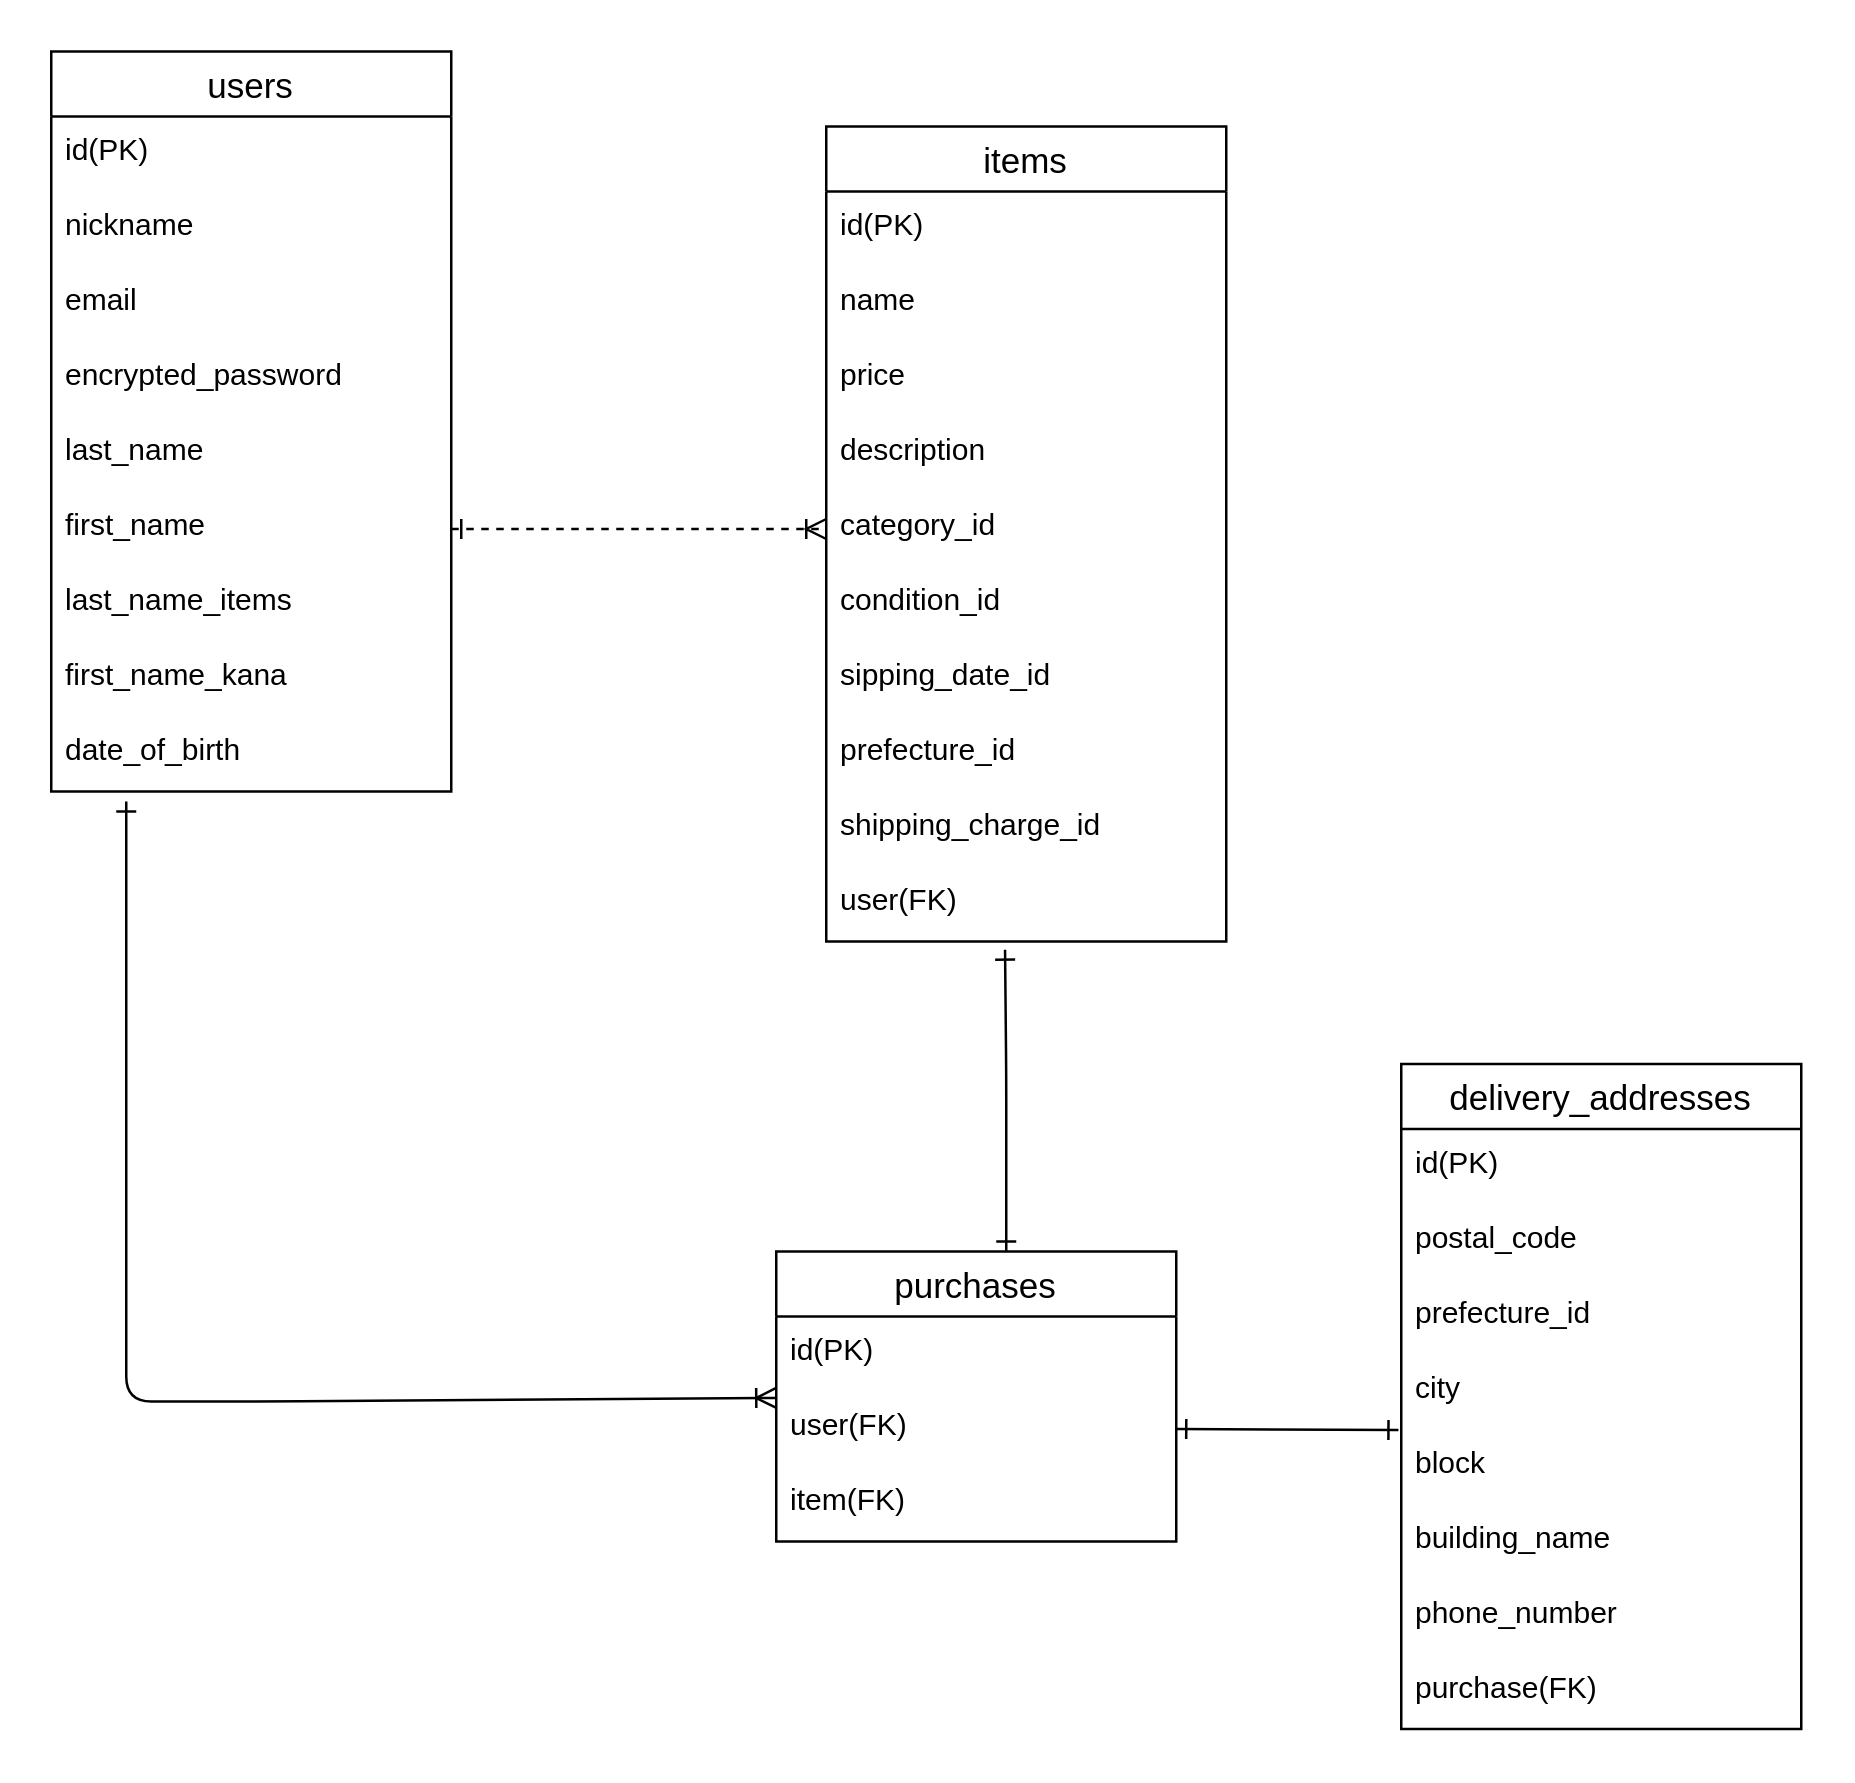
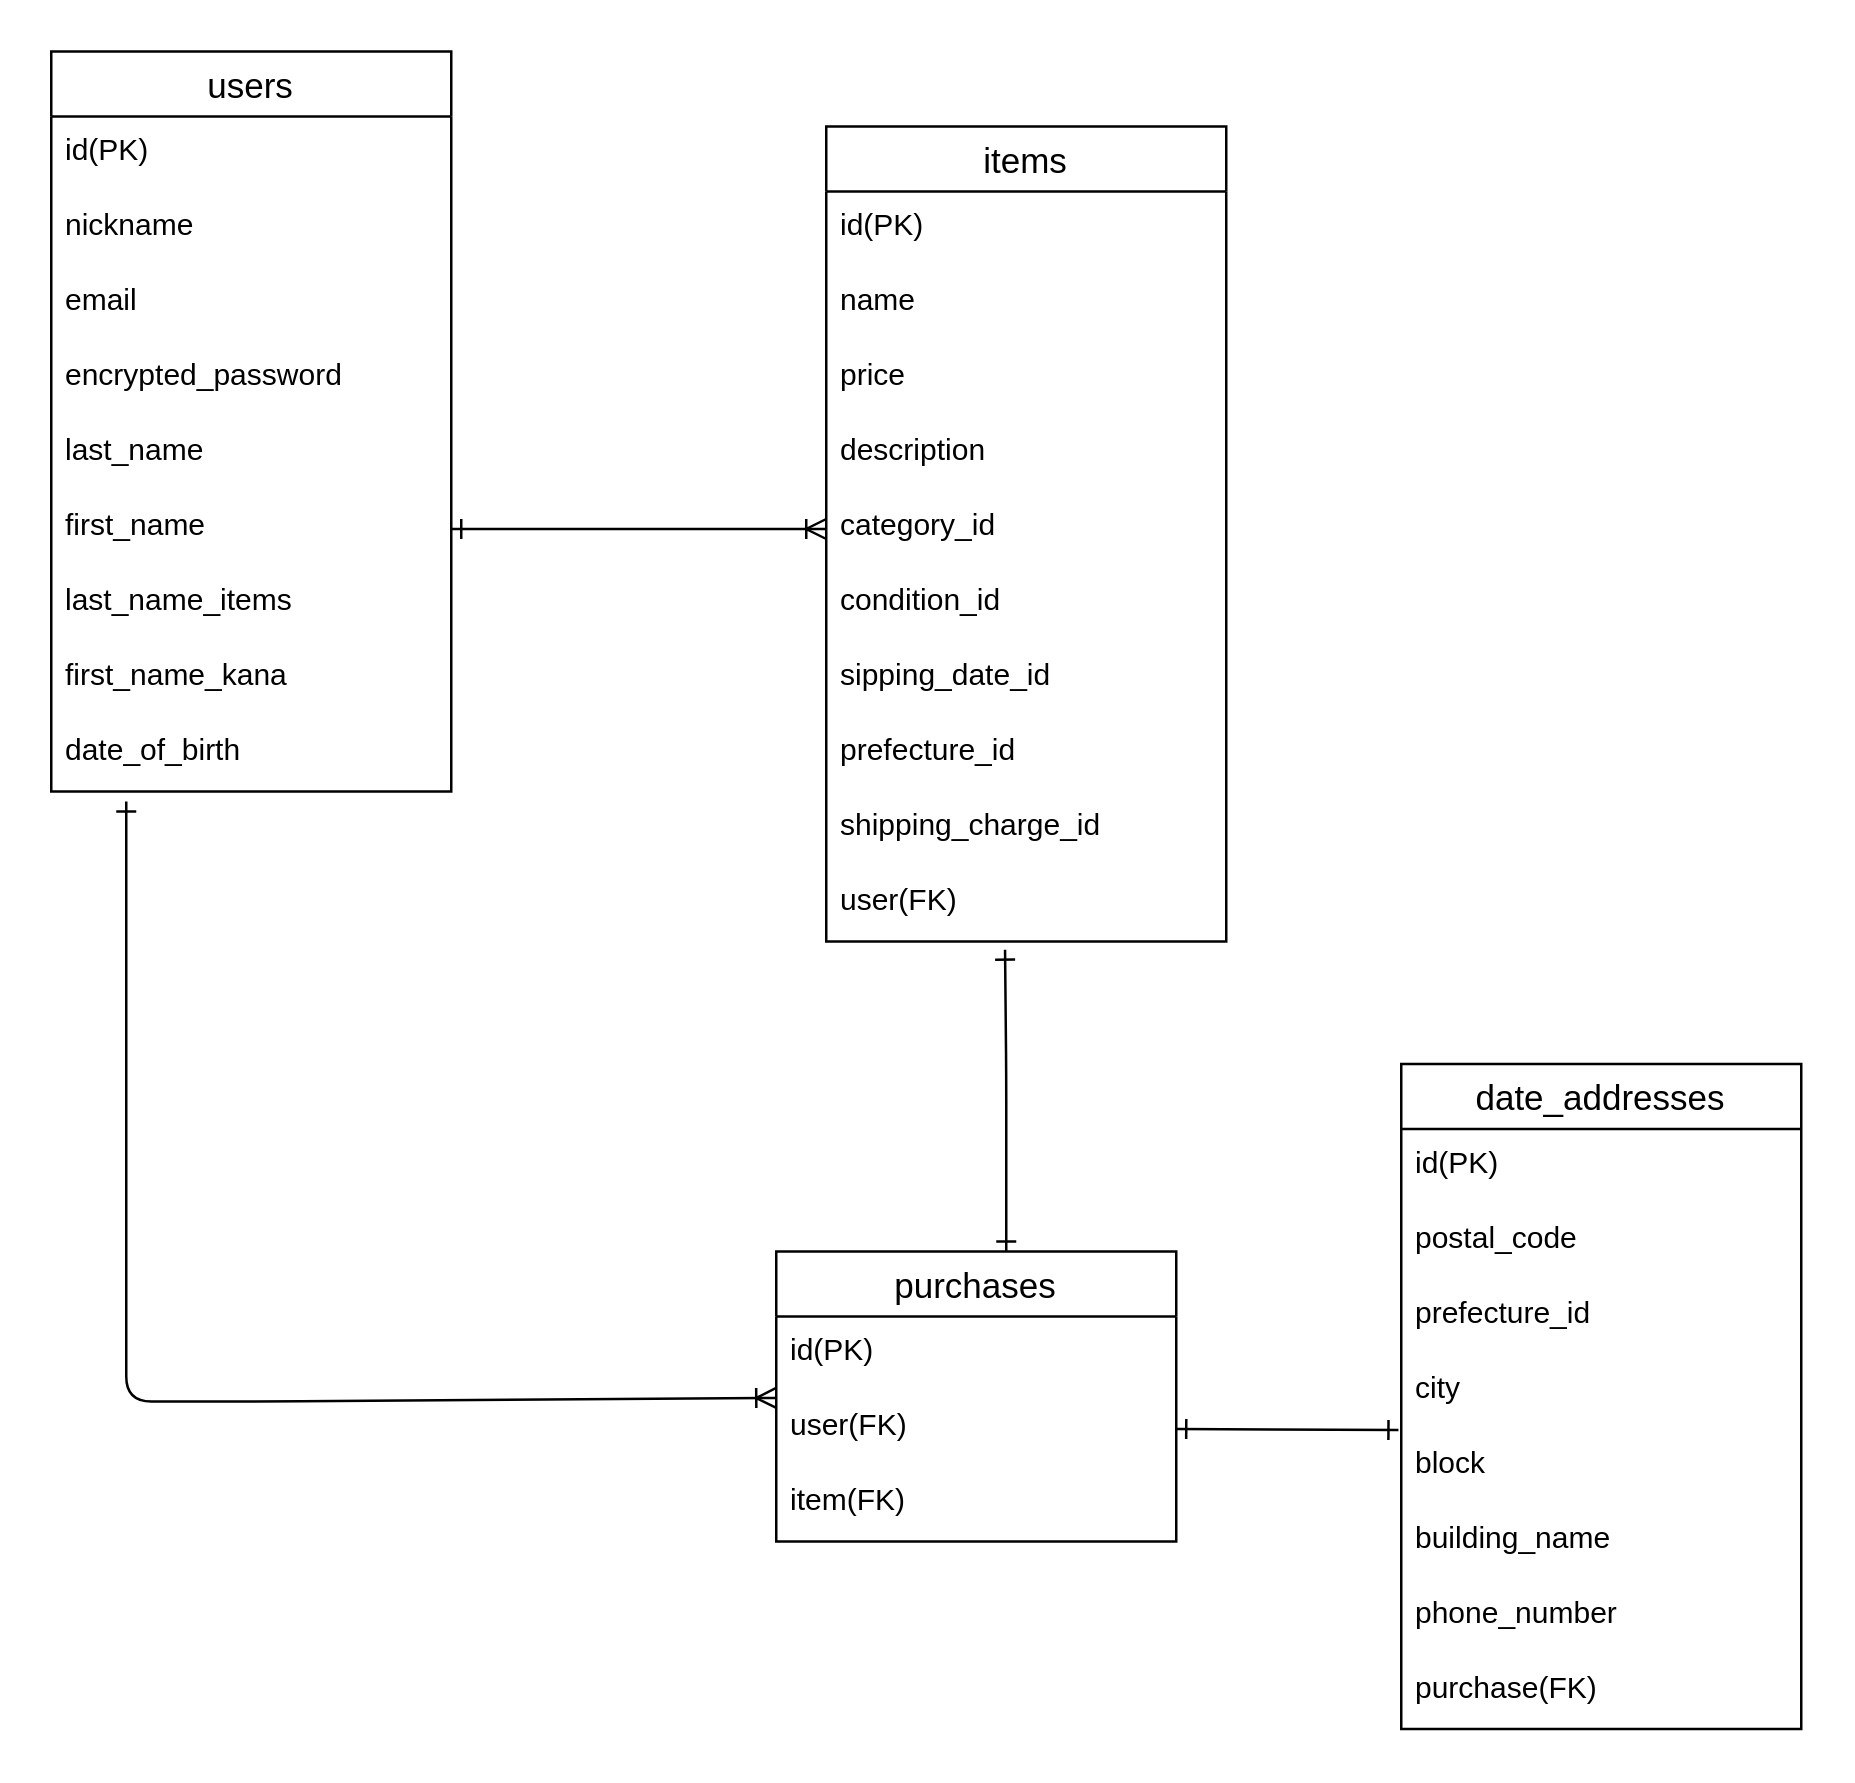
edge "first_name" -- "category_id": style dashed -> solid
node "delivery_addresses": label "delivery_addresses" -> "date_addresses"
